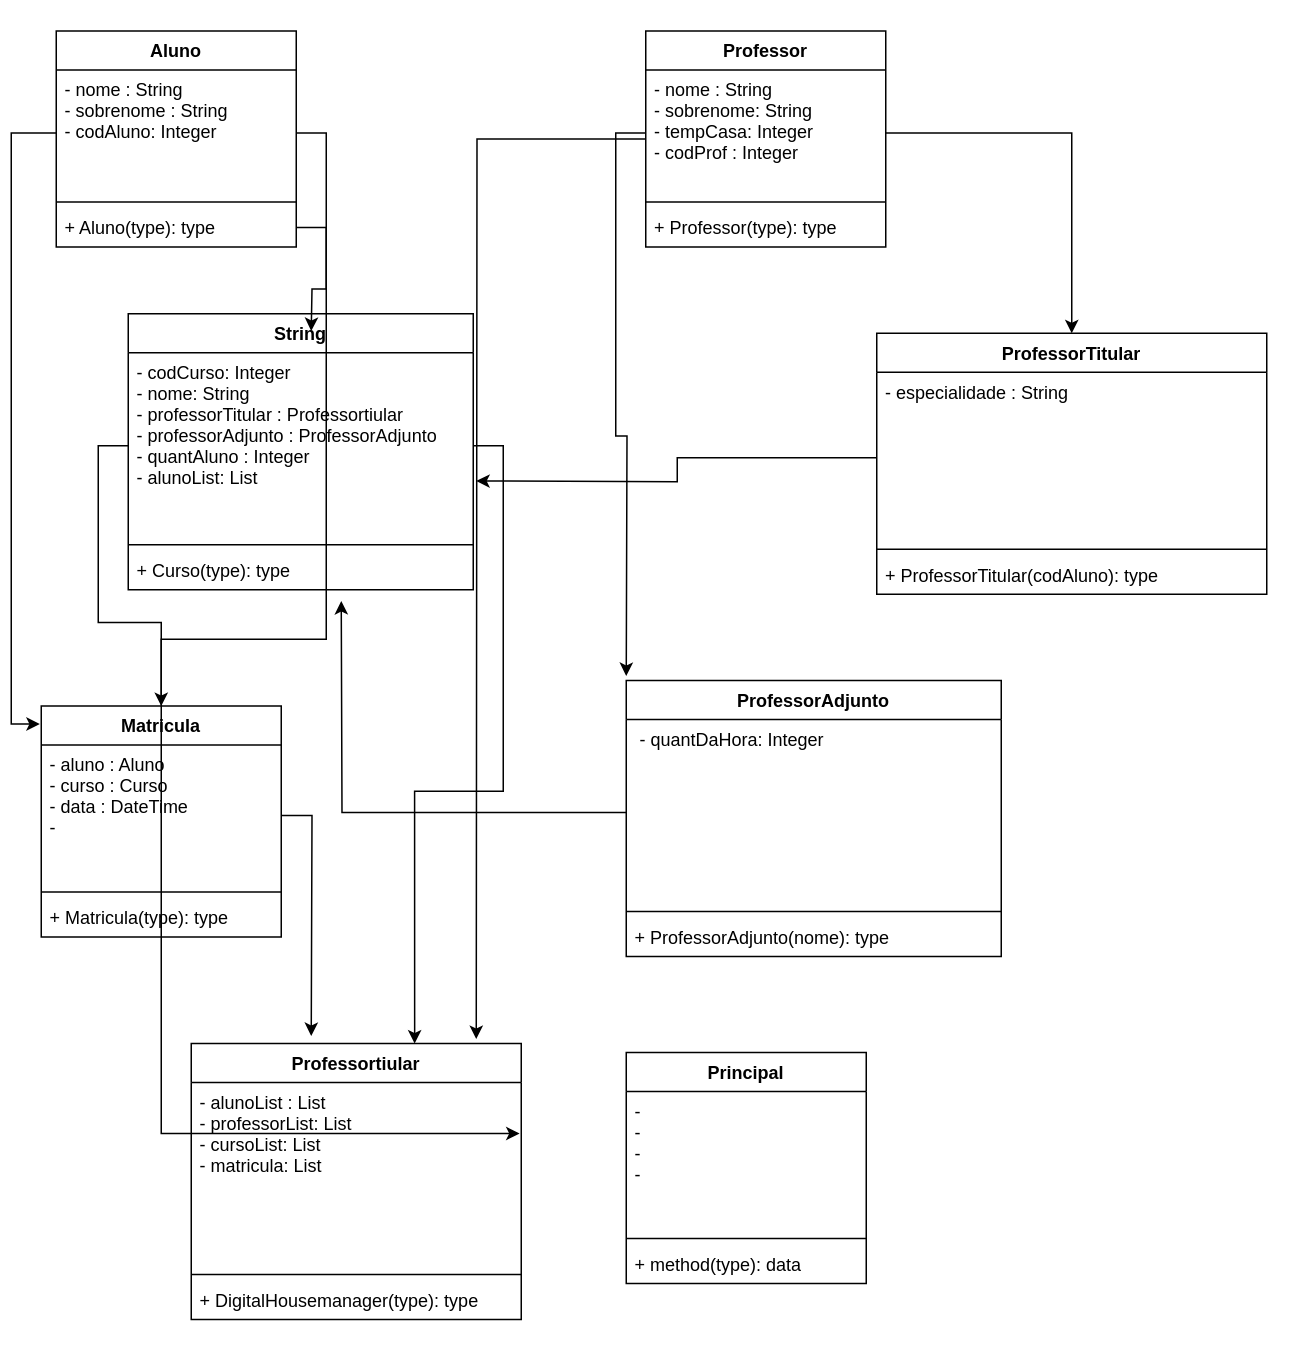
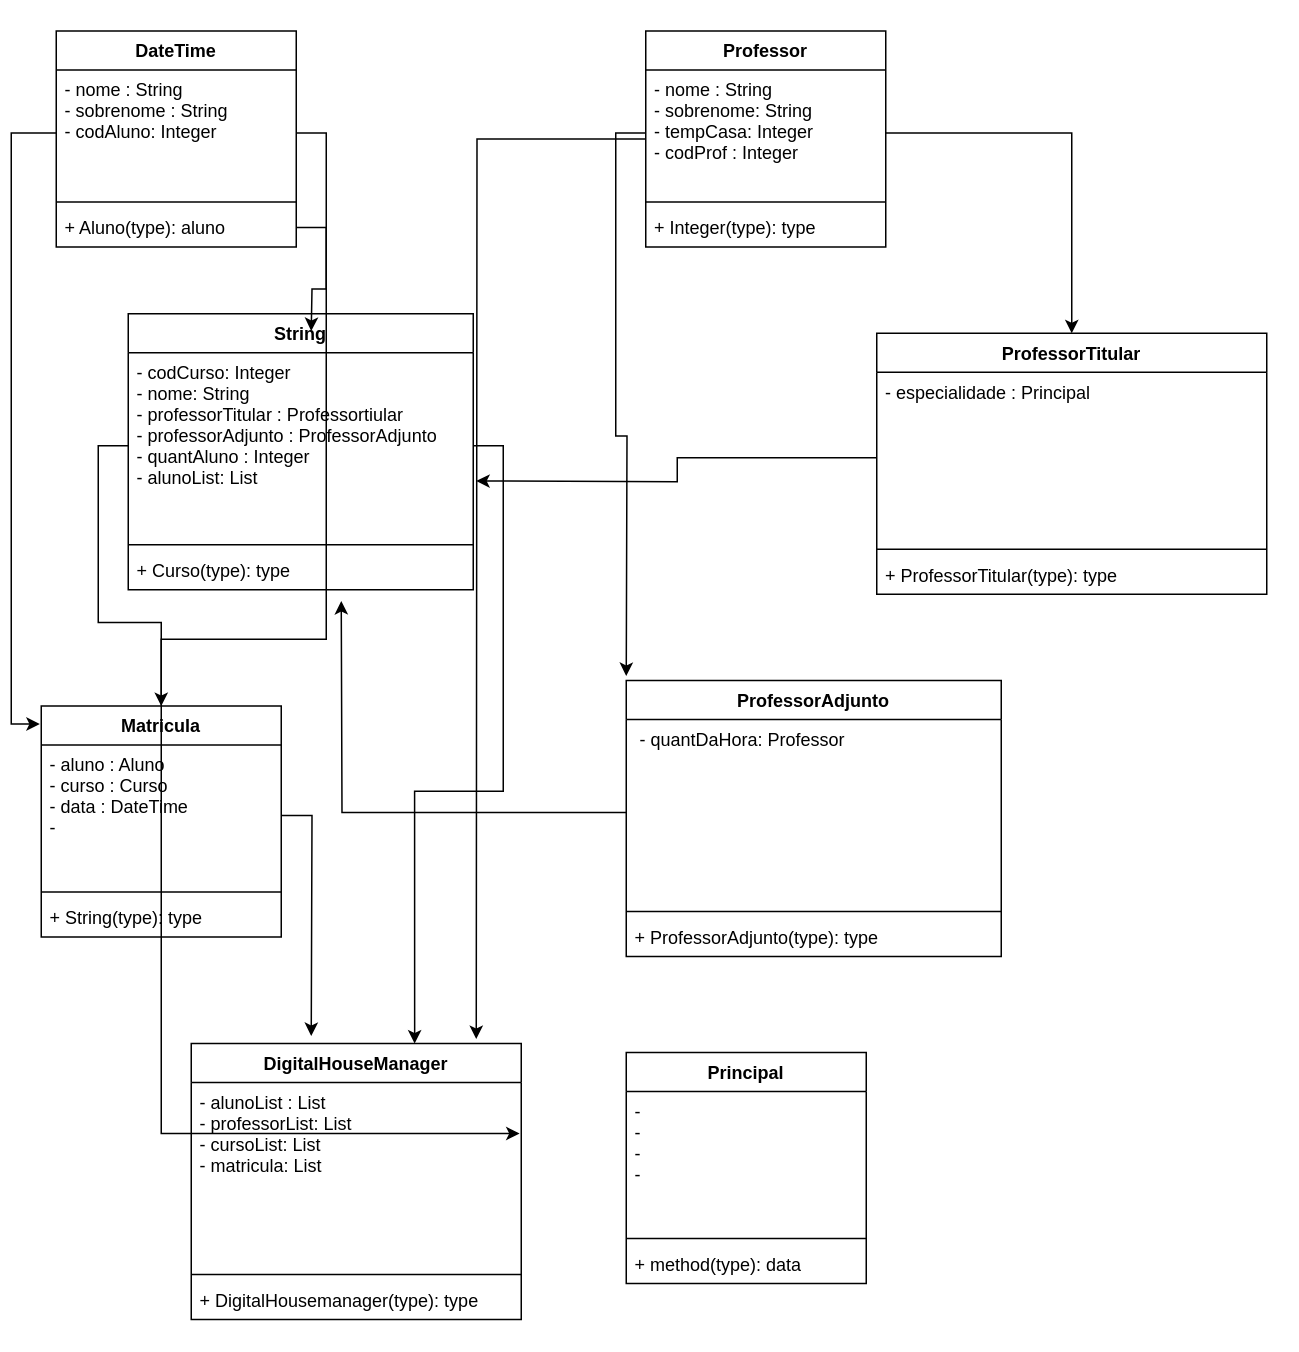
node "Aluno": label "Aluno" -> "DateTime"
node "+ Aluno(type): type": label "+ Aluno(type): type" -> "+ Aluno(type): aluno"
node "+ Professor(type): type": label "+ Professor(type): type" -> "+ Integer(type): type"
node "- especialidade : String": label "- especialidade : String" -> "- especialidade : Principal"
node "+ ProfessorTitular(codAluno): type": label "+ ProfessorTitular(codAluno): type" -> "+ ProfessorTitular(type): type"
node "- quantDaHora: Integer": label "- quantDaHora: Integer" -> "- quantDaHora: Professor"
node "+ Matricula(type): type": label "+ Matricula(type): type" -> "+ String(type): type"
node "+ ProfessorAdjunto(nome): type": label "+ ProfessorAdjunto(nome): type" -> "+ ProfessorAdjunto(type): type"
node "Professortiular": label "Professortiular" -> "DigitalHouseManager"
